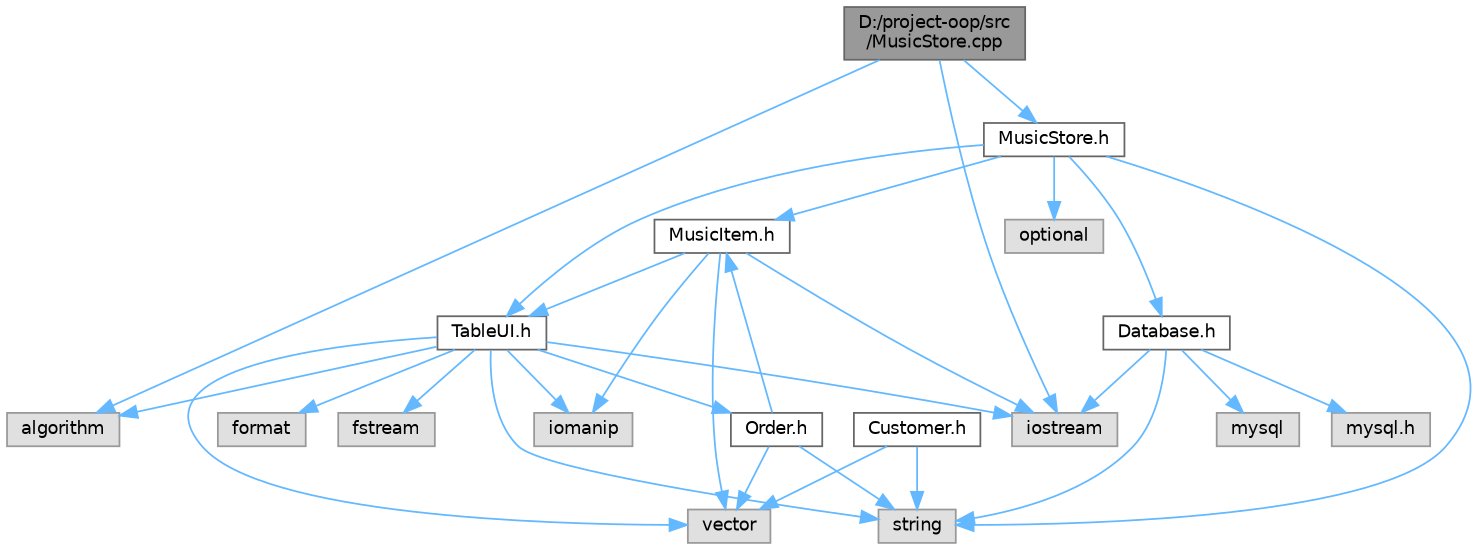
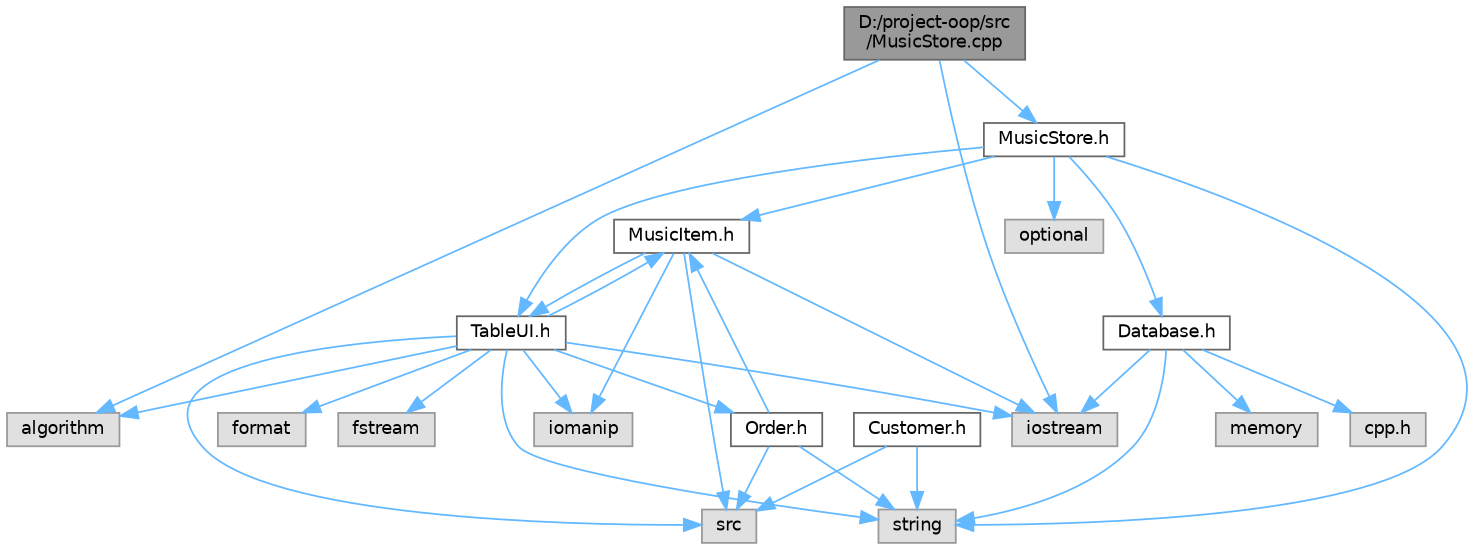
edge "TableUI.h" -> "MusicItem.h": added
node "mysql": label "mysql" -> "memory"
node "mysql.h": label "mysql.h" -> "cpp.h"
node "vector": label "vector" -> "src"
